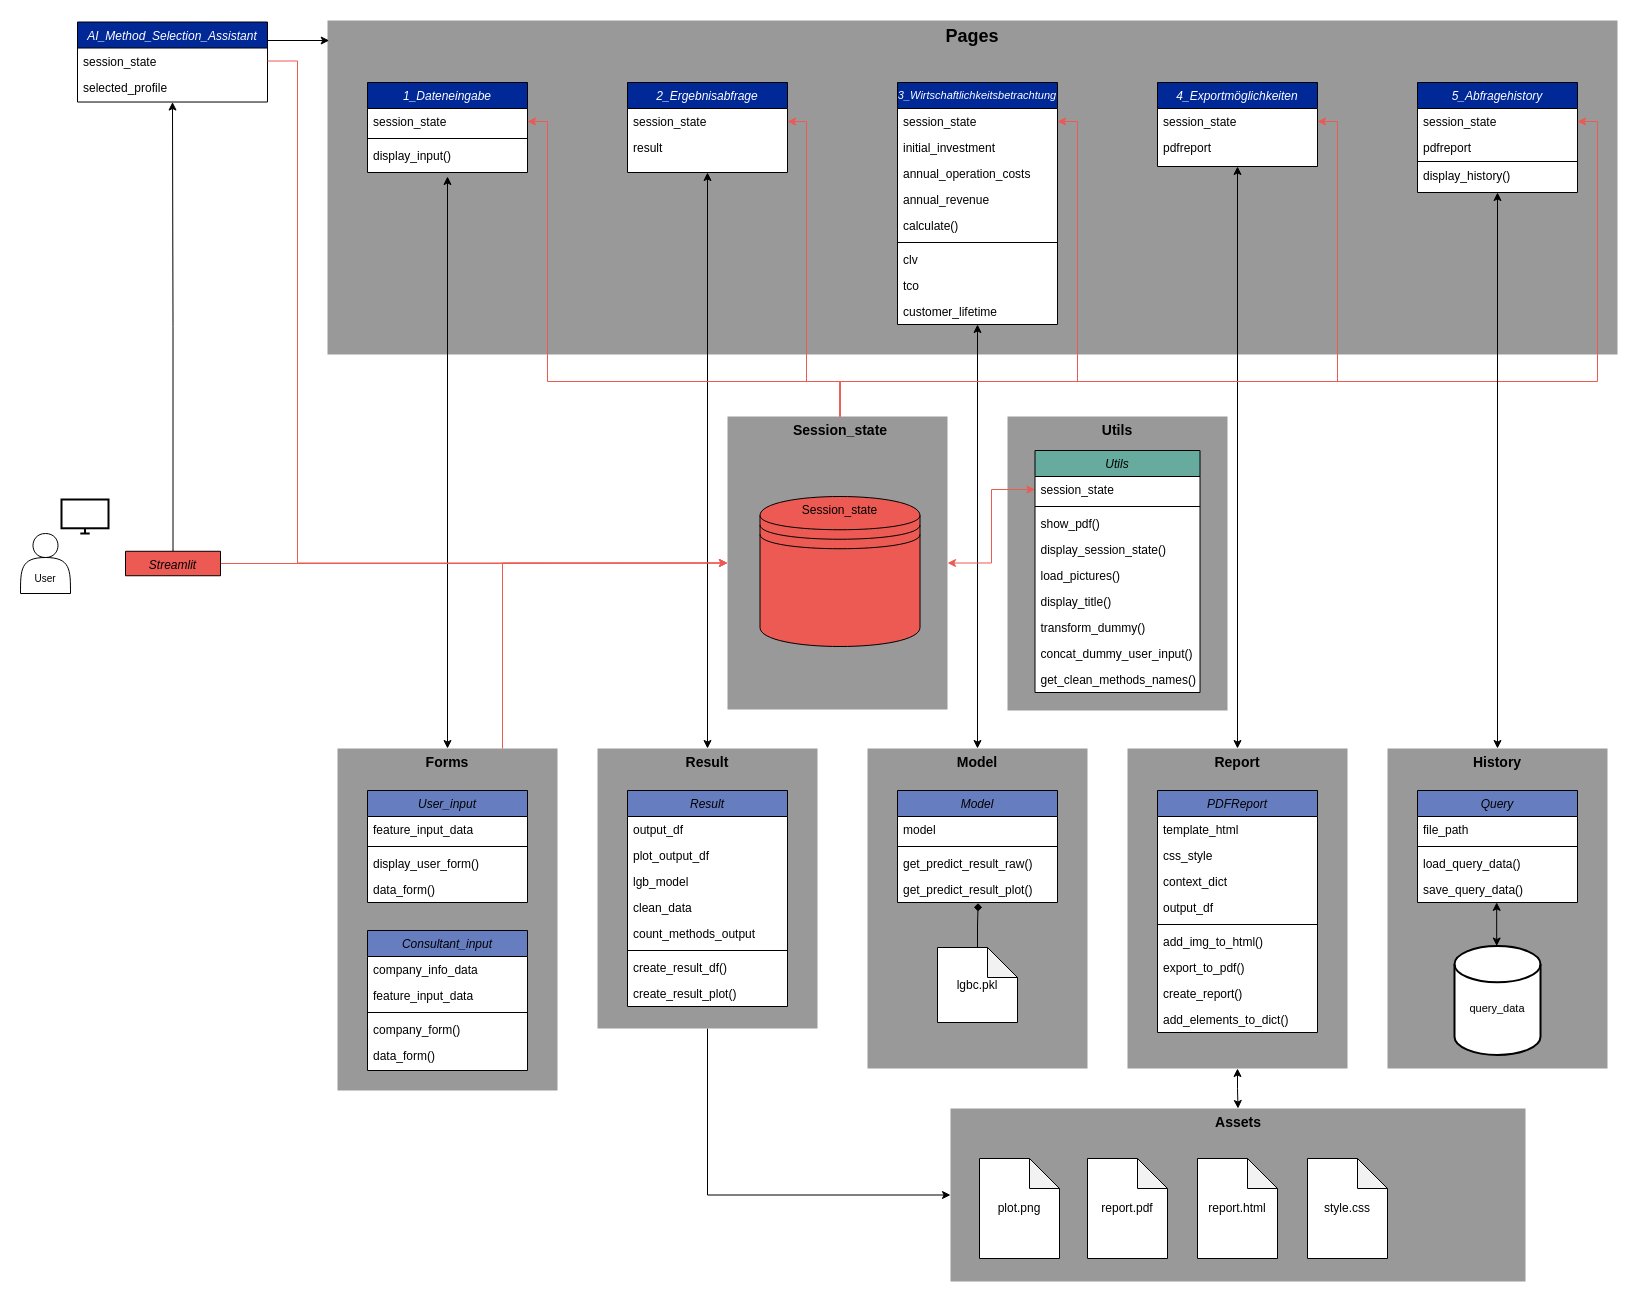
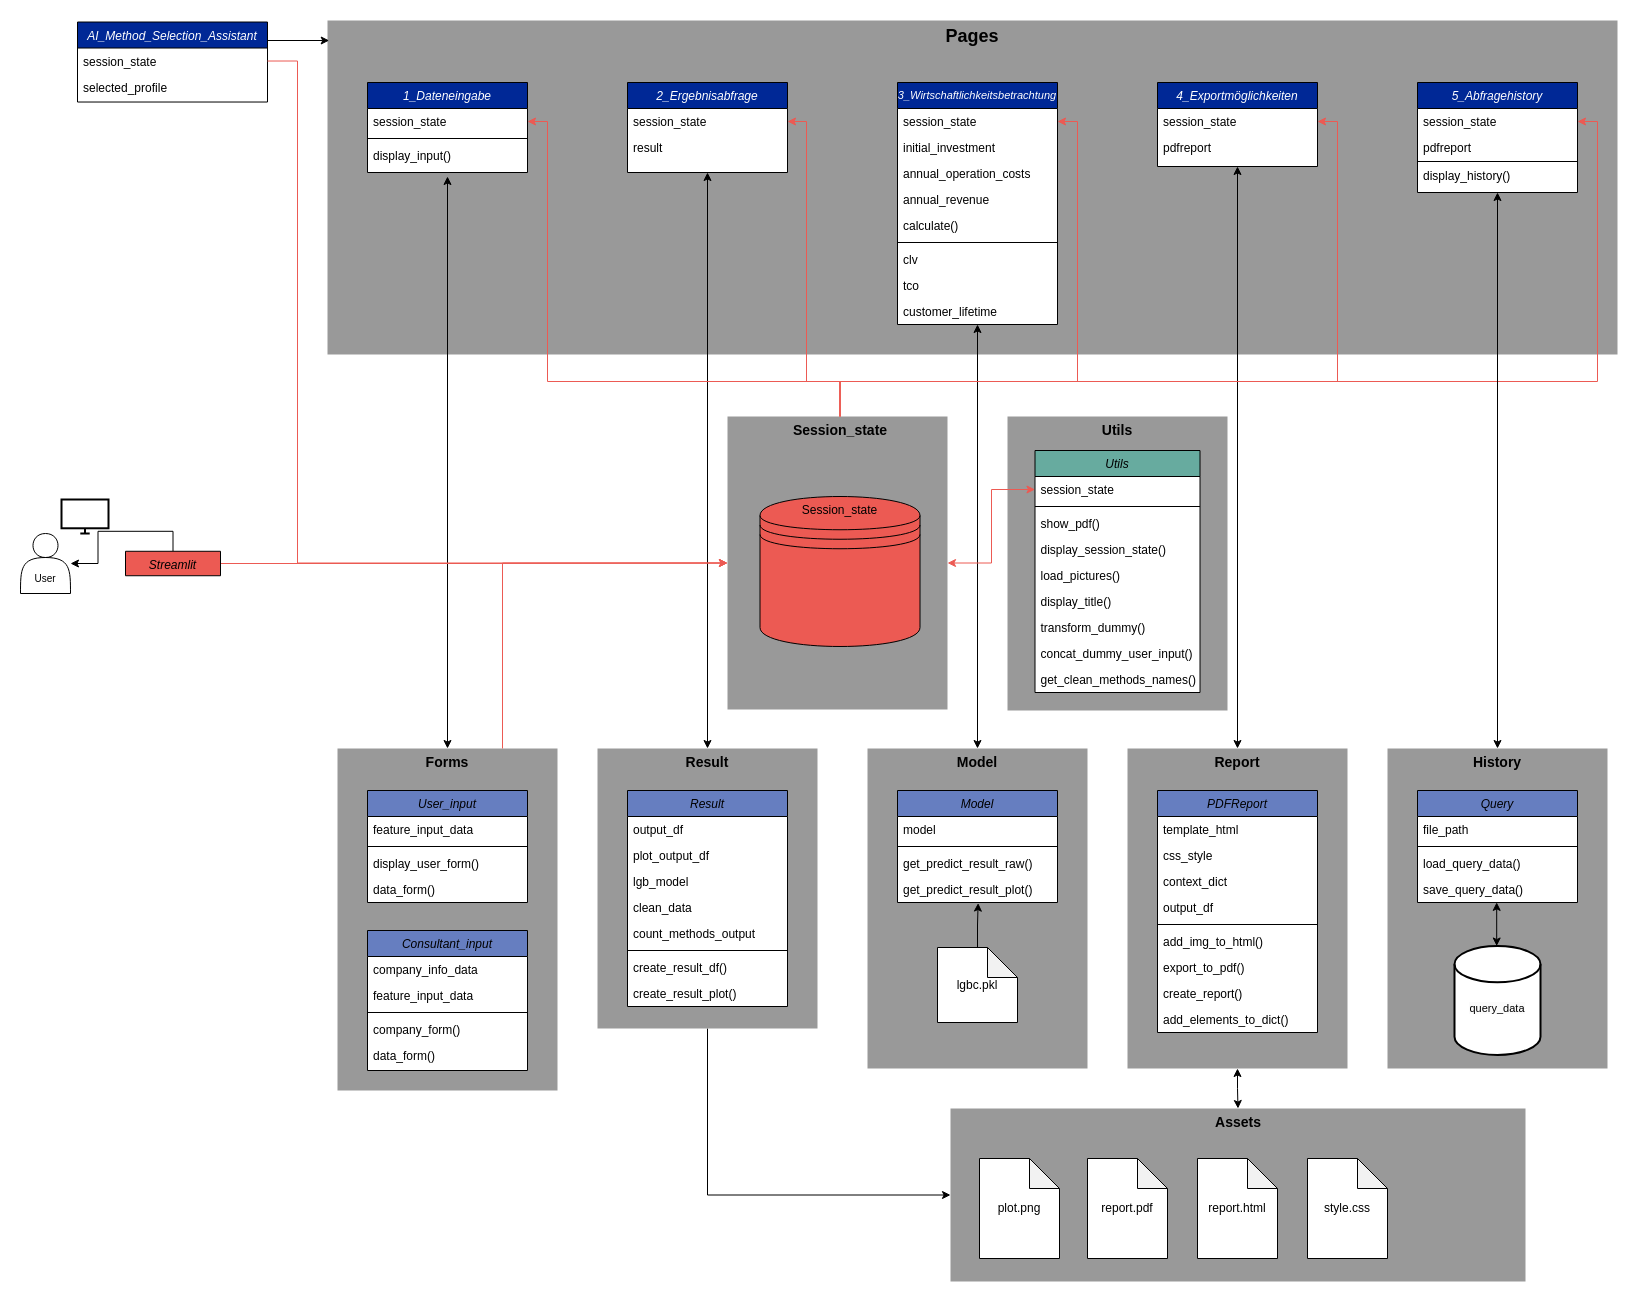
edge "Streamlit" -> "AI_Method_Selection_Assistant": now "Streamlit" -> "User"
edge "lgbc.pkl" -> "get_predict_result_plot()": arrowhead diamond -> classic
